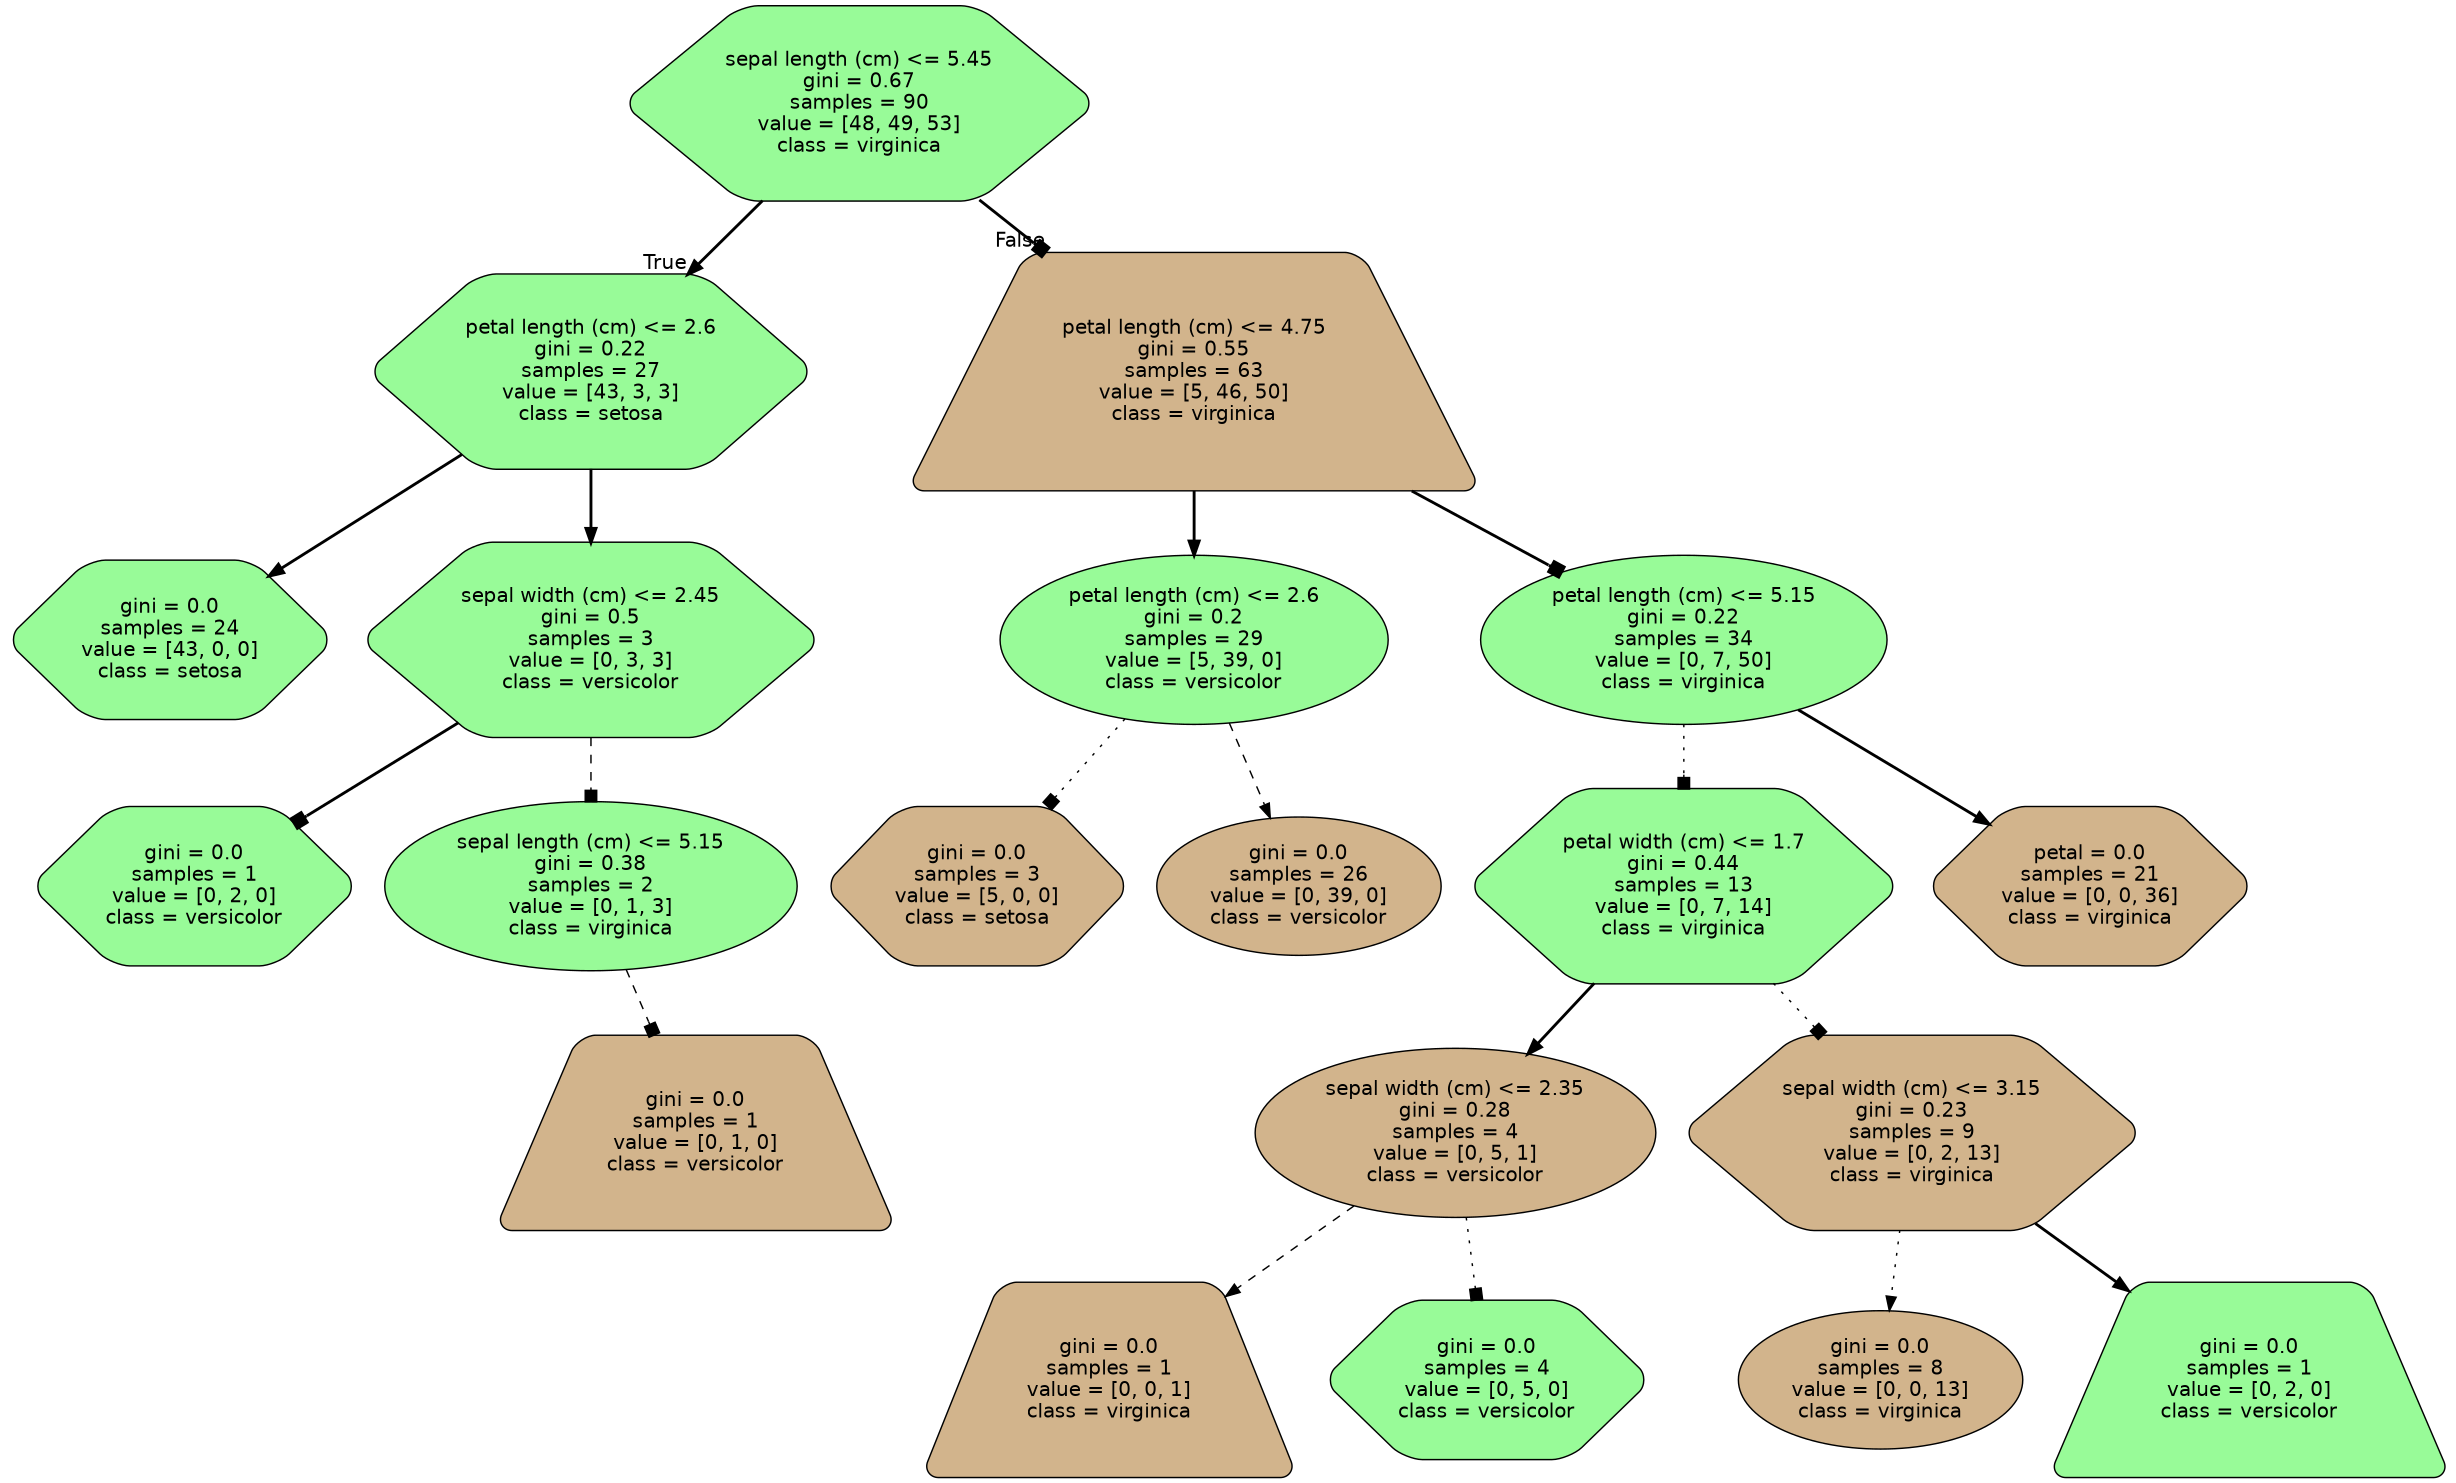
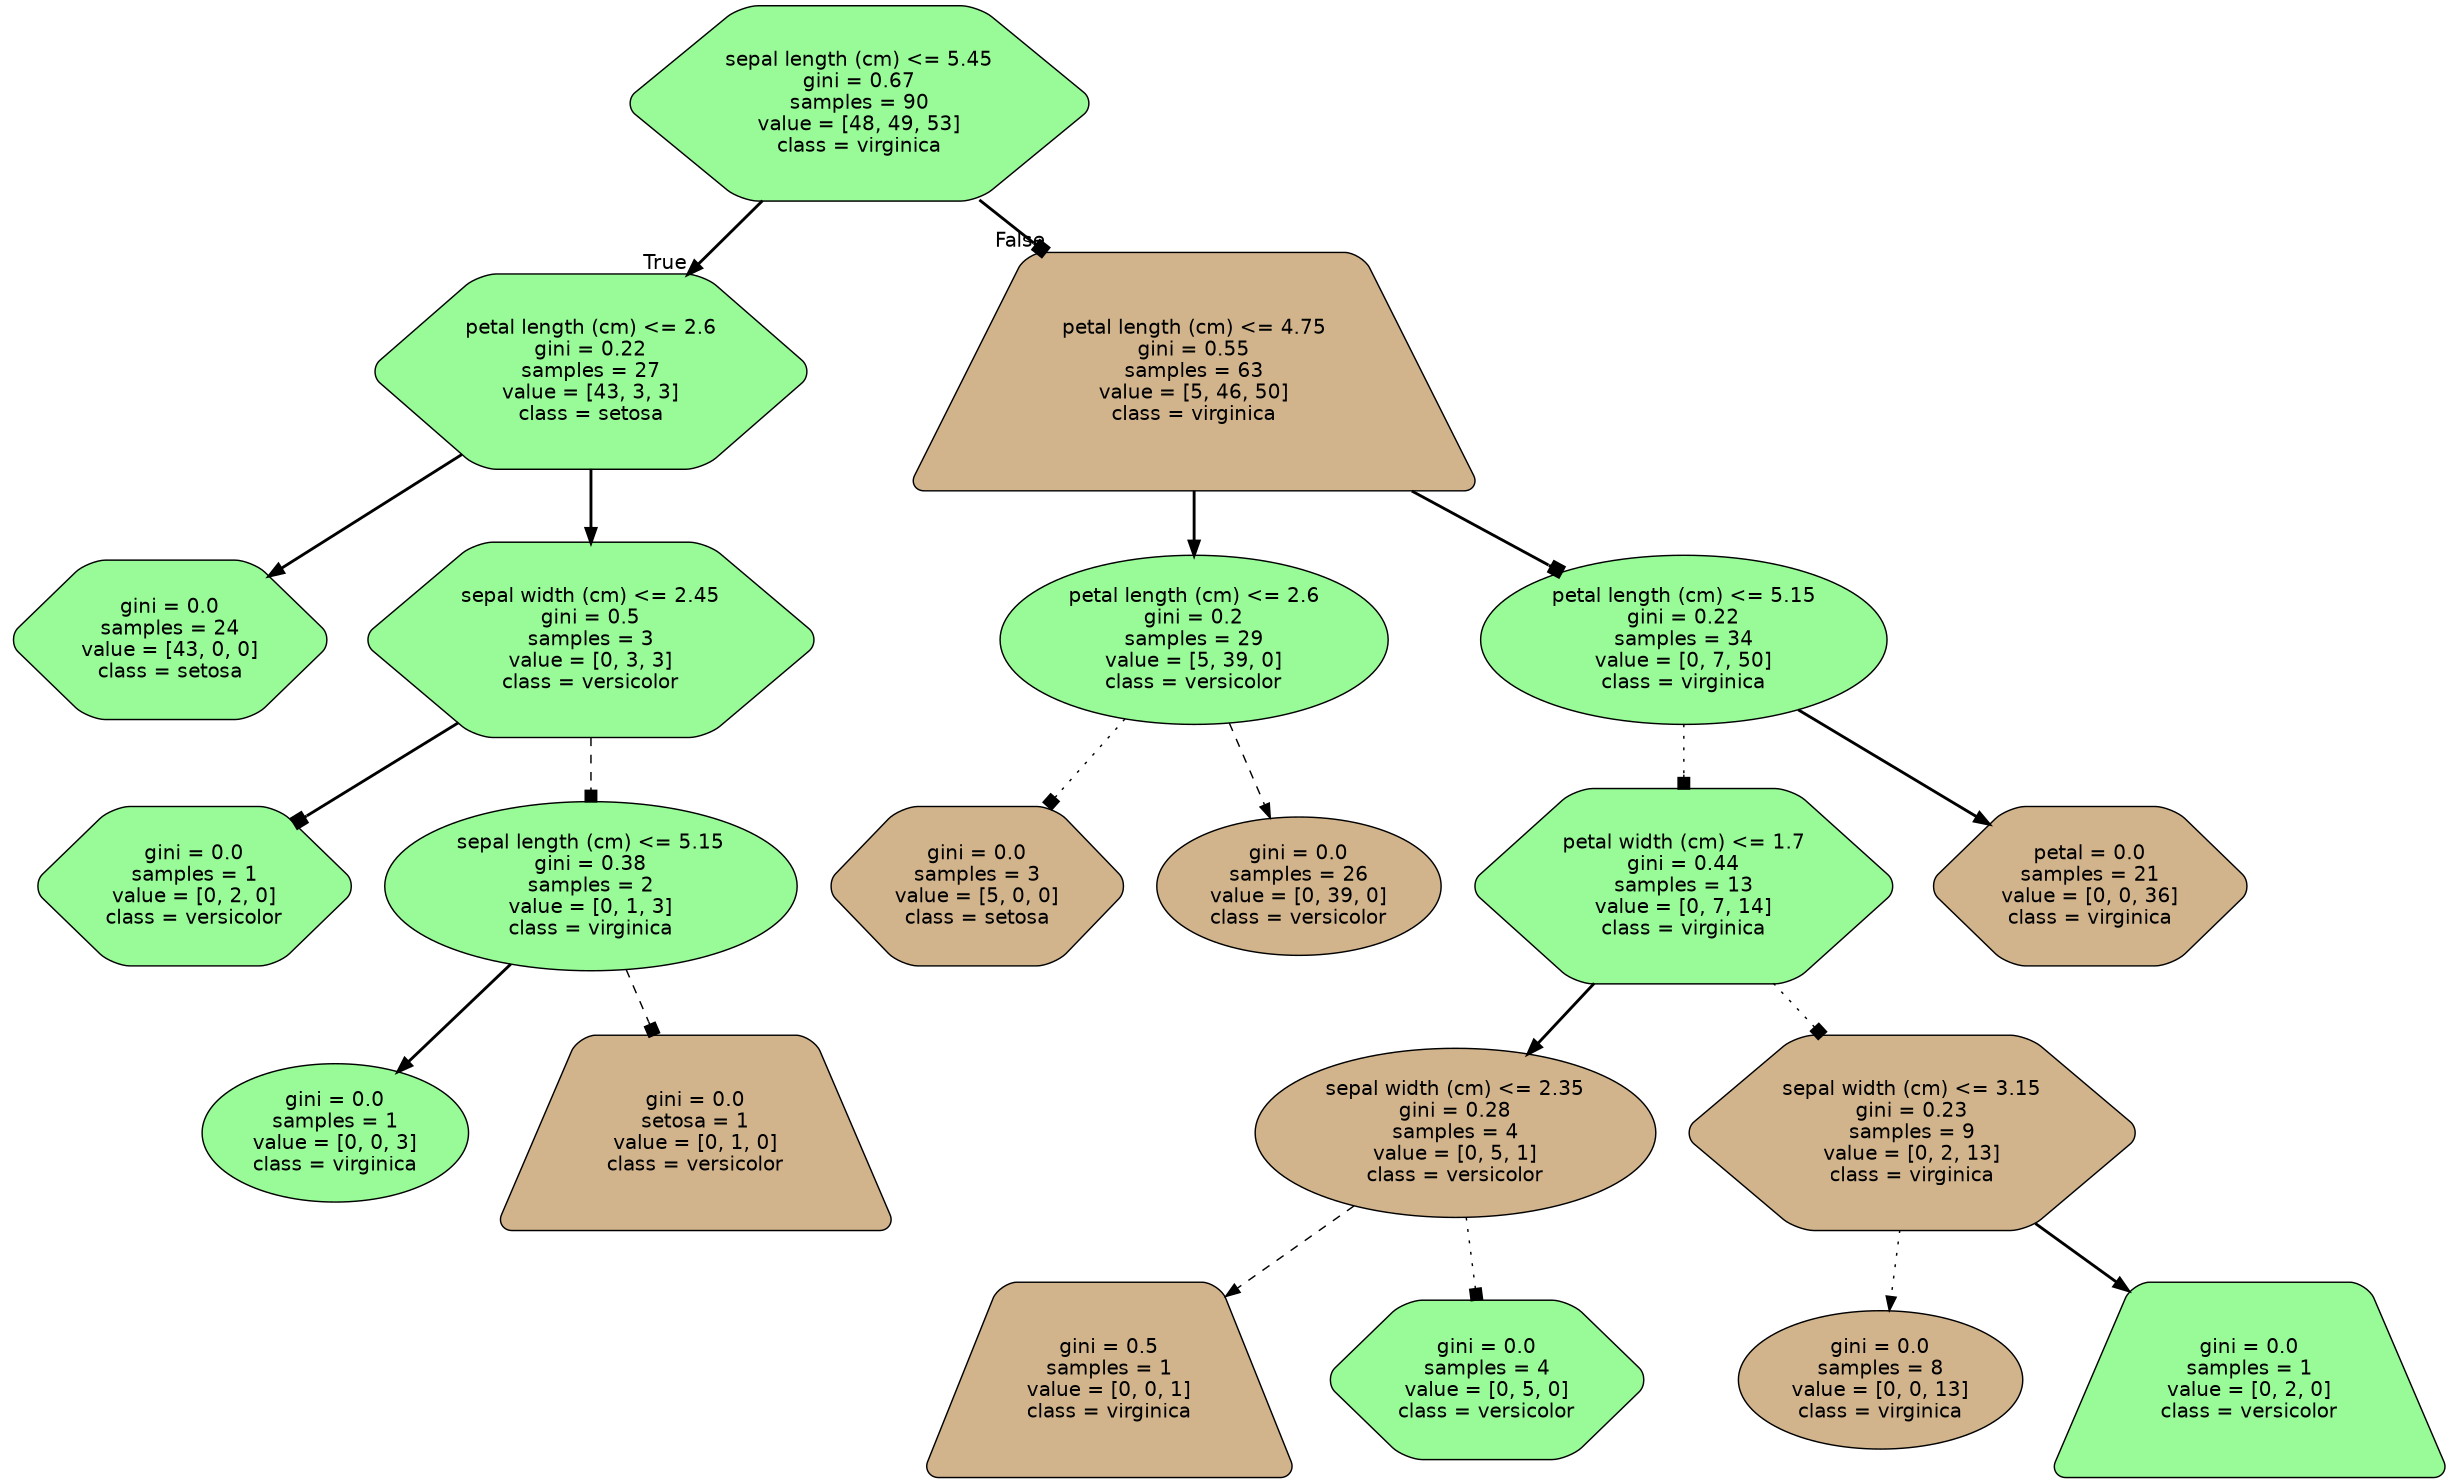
node "gini = 0.0 samples = 1 value = [0, 0, 3] class = virginica": added
node "gini = 0.0 samples = 1 value = [0, 1, 0] class = versicolor": label "gini = 0.0 samples = 1 value = [0, 1, 0] class = versicolor" -> "gini = 0.0 setosa = 1 value = [0, 1, 0] class = versicolor"
node "gini = 0.0 samples = 1 value = [0, 0, 1] class = virginica": label "gini = 0.0 samples = 1 value = [0, 0, 1] class = virginica" -> "gini = 0.5 samples = 1 value = [0, 0, 1] class = virginica"
